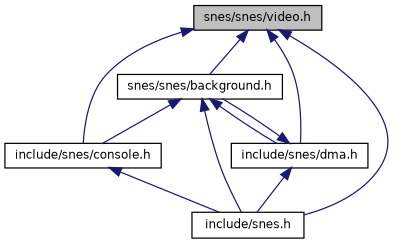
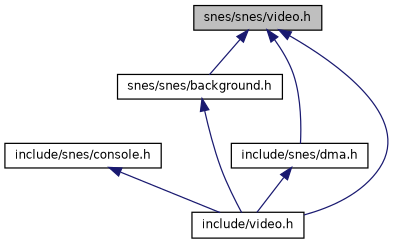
edge "include/snes/console.h" -> "snes/snes/video.h": removed
edge "snes/snes/background.h" -> "include/snes/dma.h": removed
edge "include/snes/console.h" -> "snes/snes/background.h": removed
edge "include/snes/dma.h" -> "snes/snes/background.h": removed
node "include/snes.h": label "include/snes.h" -> "include/video.h"
